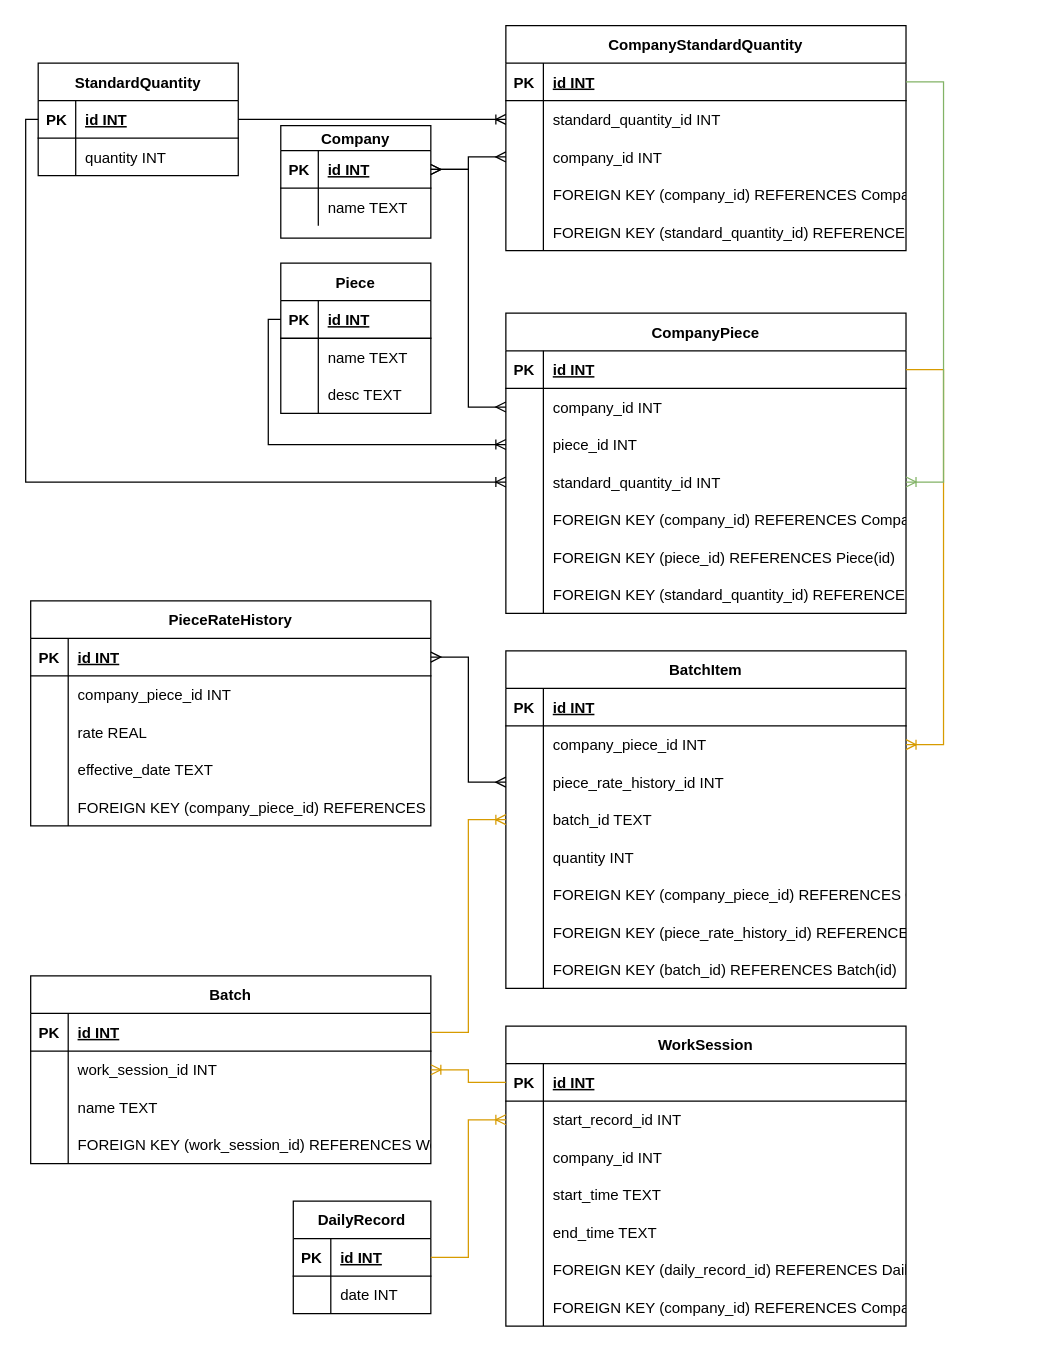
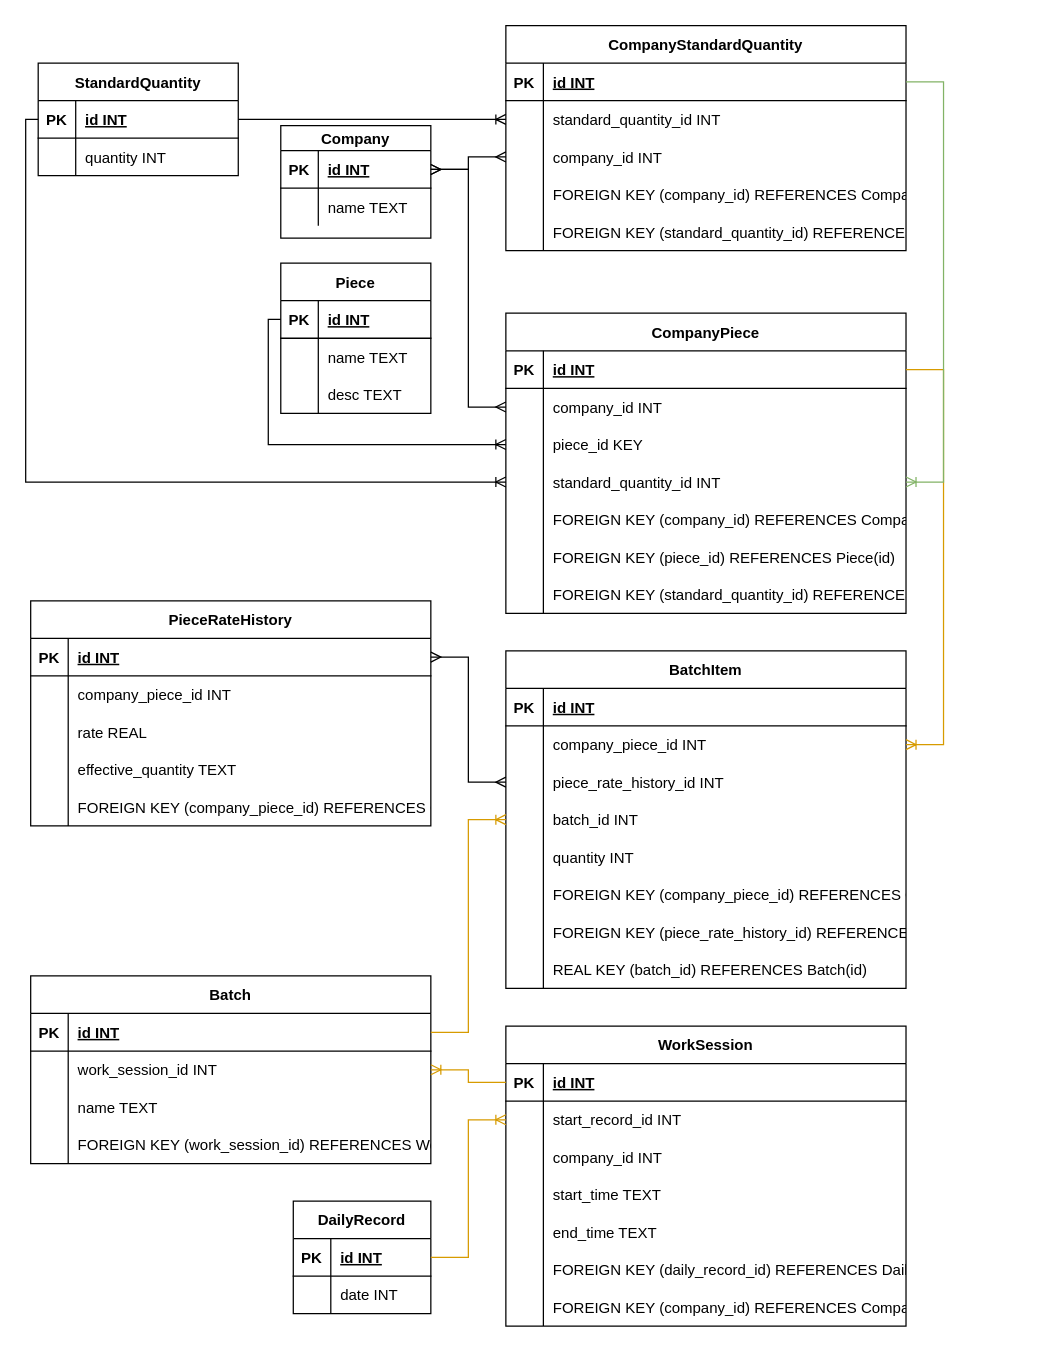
node "piece_id INT": label "piece_id INT" -> "piece_id KEY"
node "effective_date TEXT": label "effective_date TEXT" -> "effective_quantity TEXT"
node "batch_id TEXT": label "batch_id TEXT" -> "batch_id INT"
node "FOREIGN KEY (batch_id) REFERENCES Batch(id)": label "FOREIGN KEY (batch_id) REFERENCES Batch(id)" -> "REAL KEY (batch_id) REFERENCES Batch(id)"
